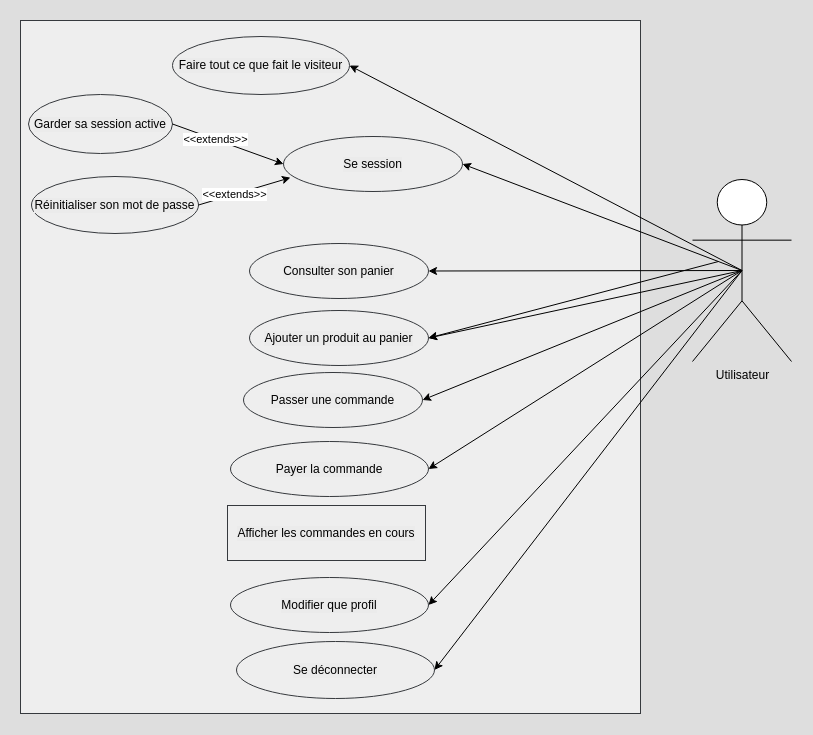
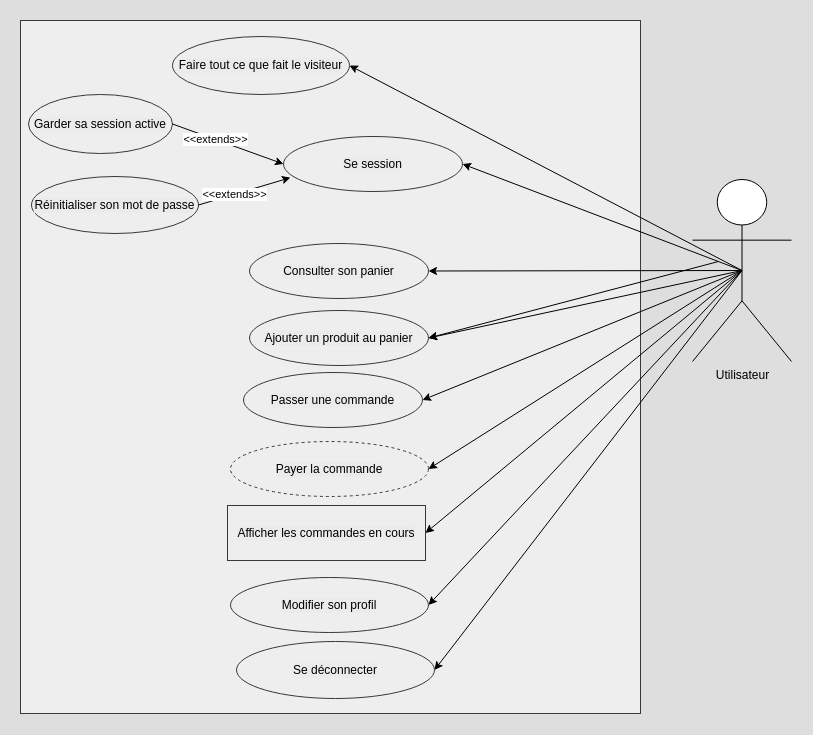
edge "Utilisateur" -> "Afficher les commandes en cours": added
node "Payer la commande": style solid -> dashed
node "Modifier que profil": label "Modifier que profil" -> "Modifier son profil"
